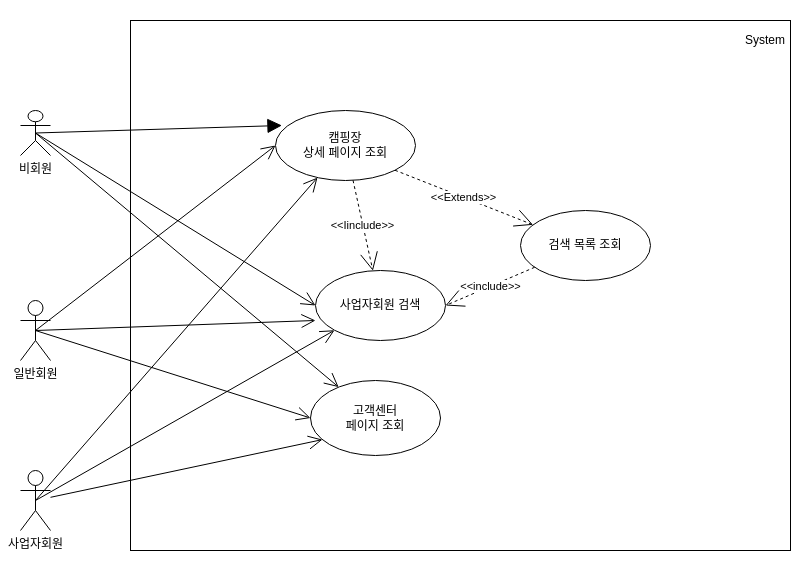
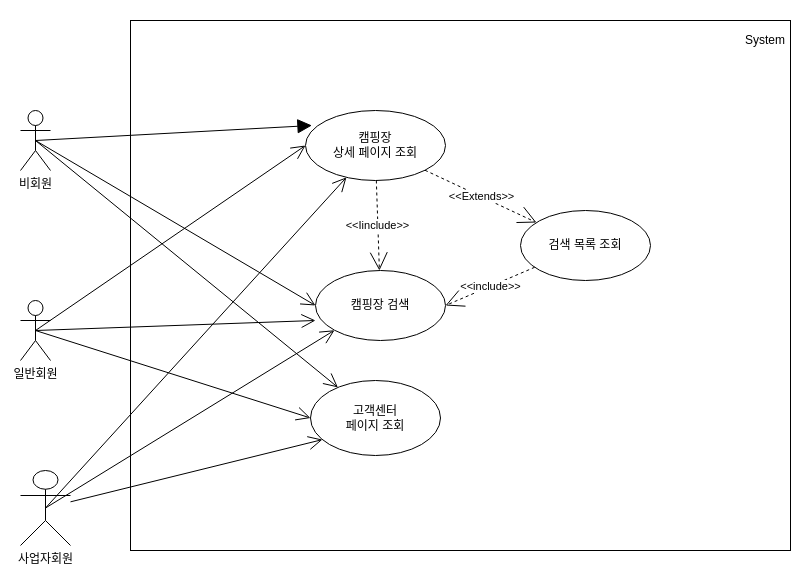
node "비회원": size 30x45 -> 30x60
node "캠핑장 상세 페이지 조회": moved (346, 146) -> (376, 146)
node "사업자회원 검색": label "사업자회원 검색" -> "캠핑장 검색"
node "사업자회원": size 30x60 -> 50x75
